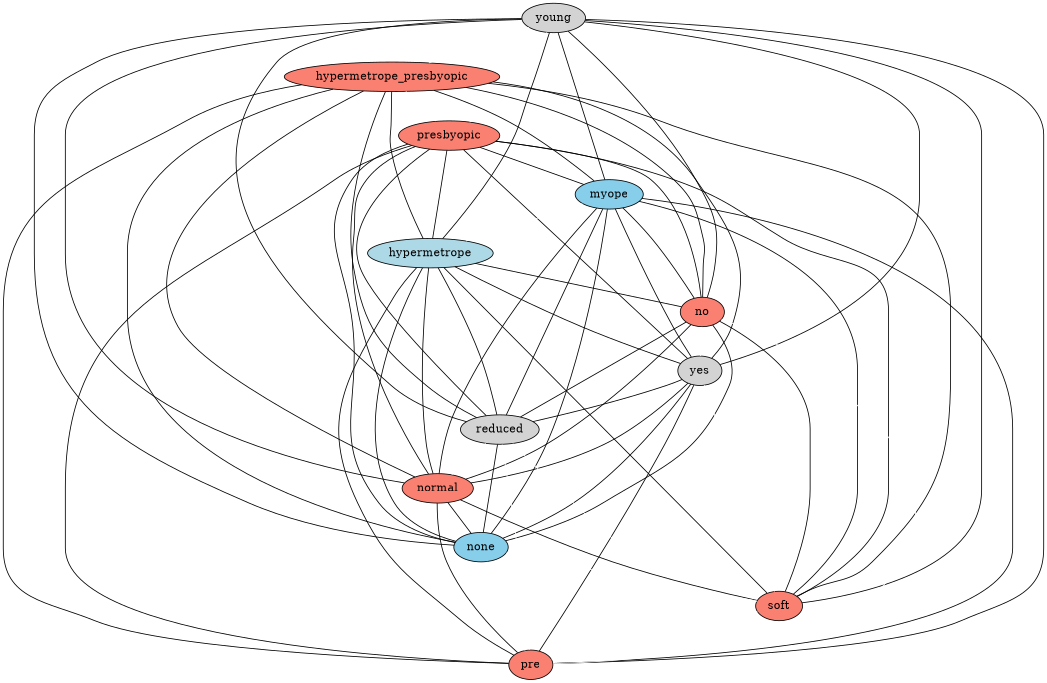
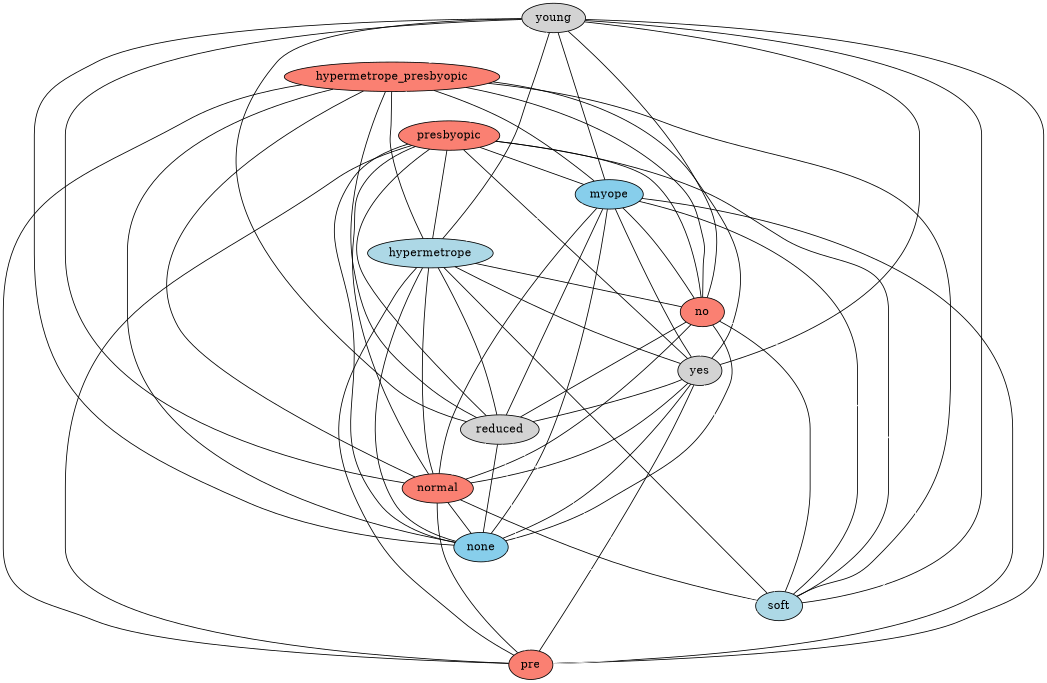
node "soft": fillcolor salmon -> lightblue
